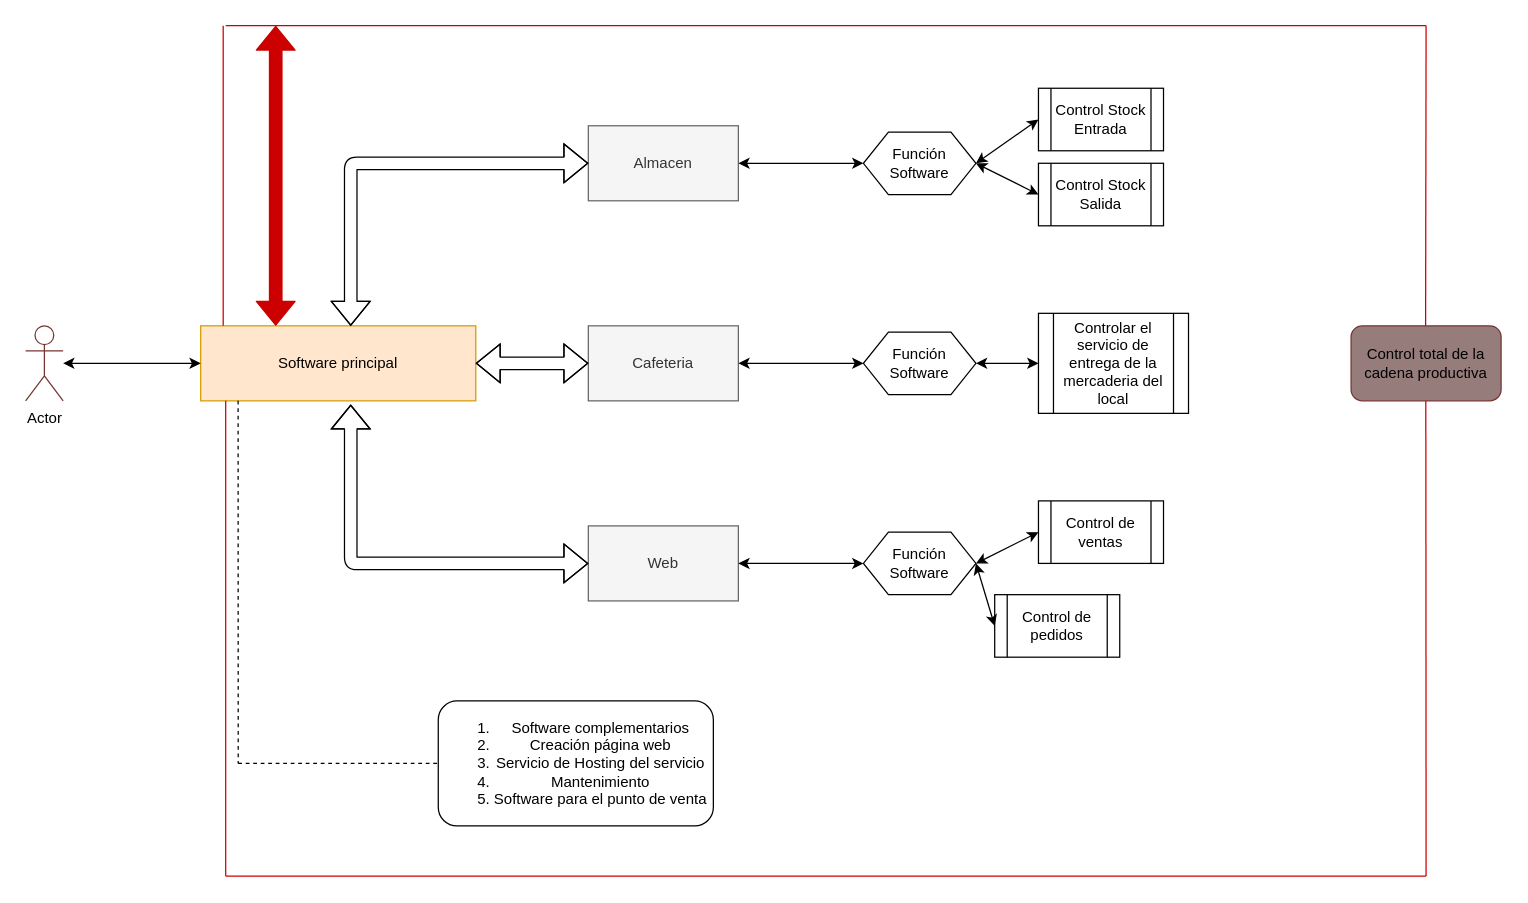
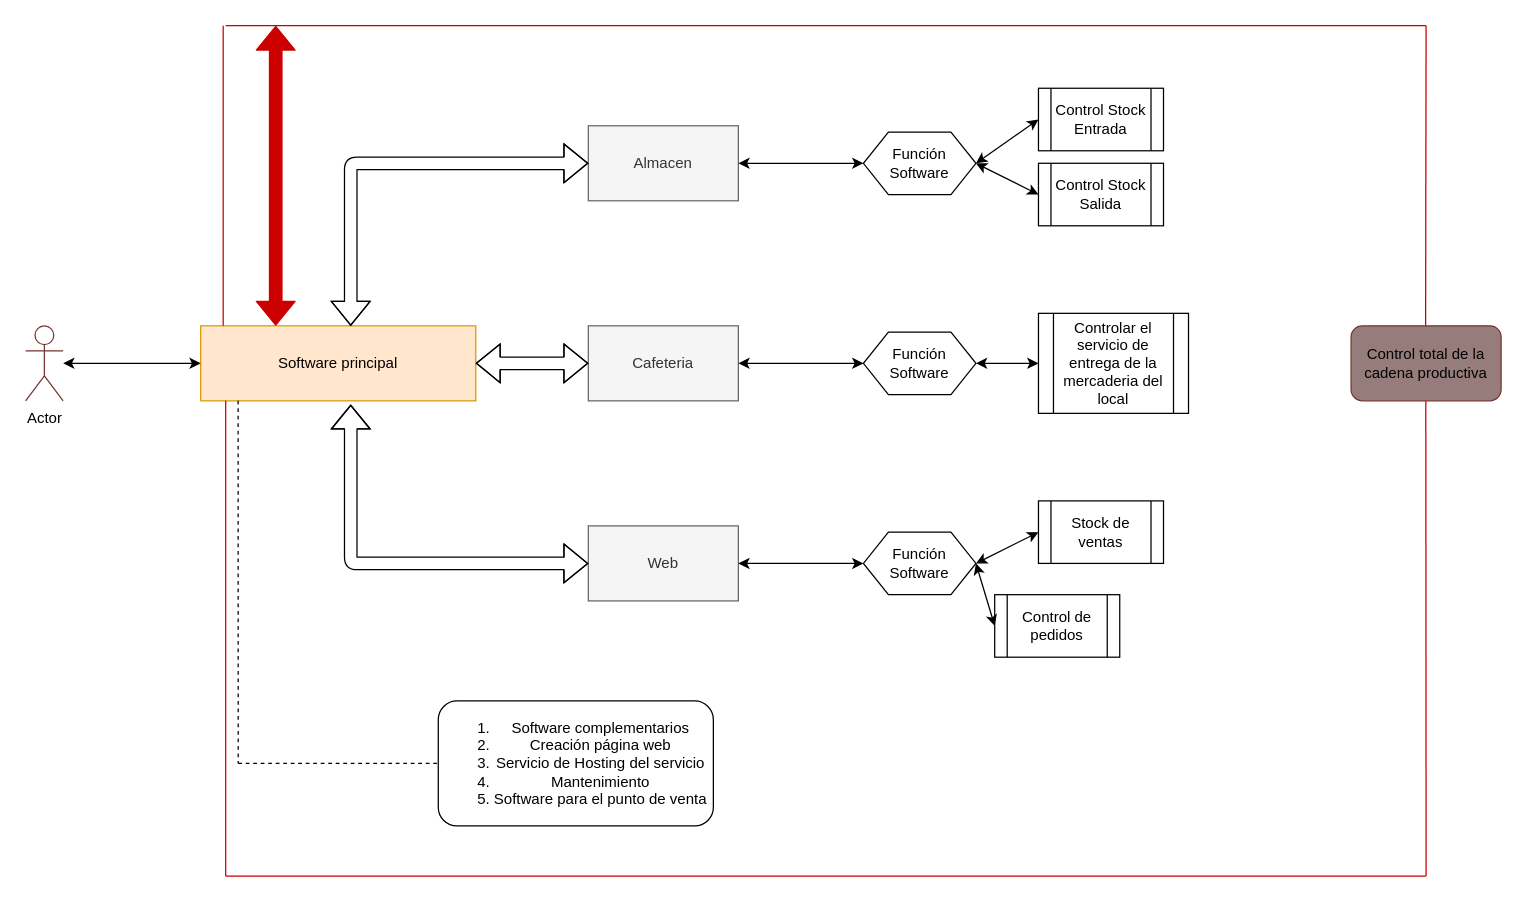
node "Control de ventas": label "Control de ventas" -> "Stock de ventas"
